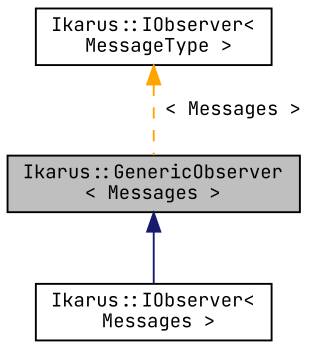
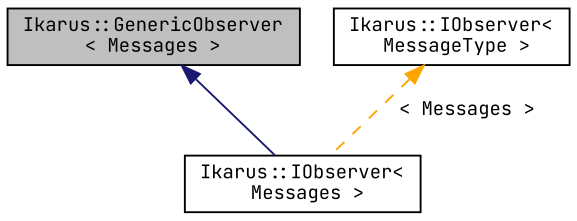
edge "Ikarus::GenericObserver < Messages >" -> "Ikarus::IObserver< MessageType >": now "Ikarus::IObserver< Messages >" -> "Ikarus::IObserver< MessageType >"
